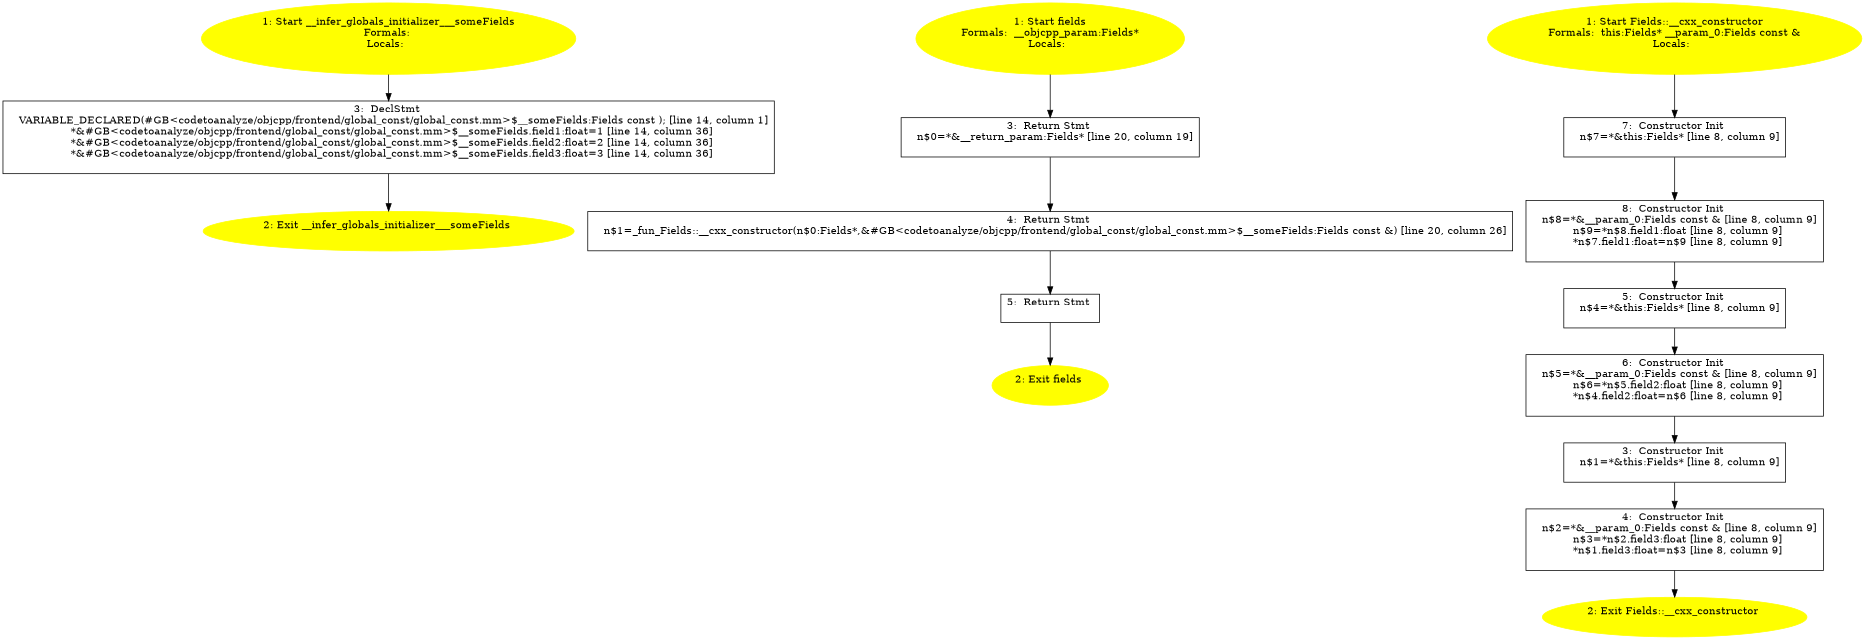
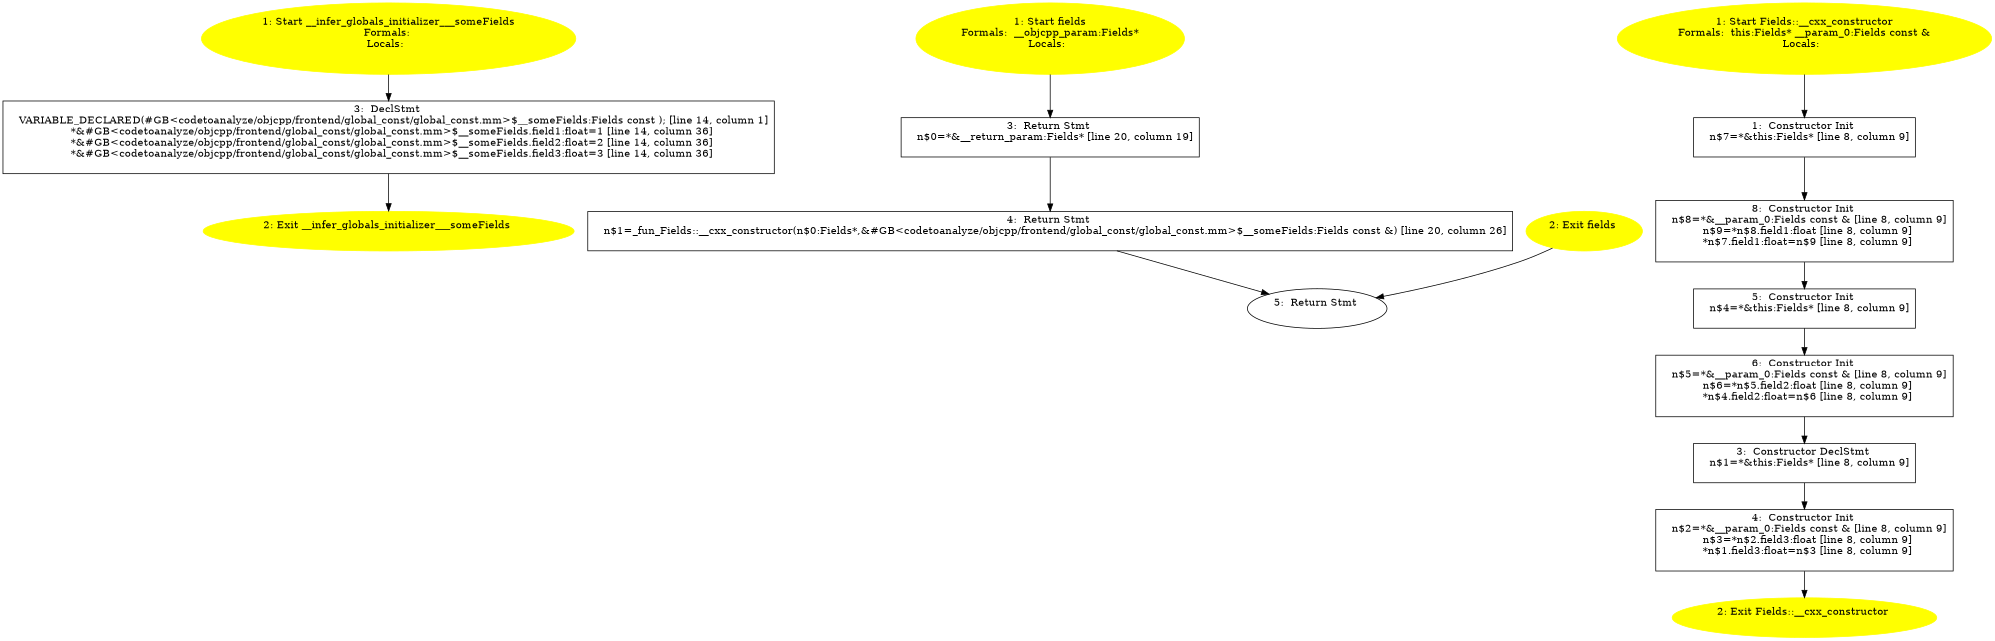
node "7:  Constructor Init n$7=*&this:Fields* [line 8, column 9]": label "7:  Constructor Init n$7=*&this:Fields* [line 8, column 9]" -> "1:  Constructor Init n$7=*&this:Fields* [line 8, column 9]"
node "5:  Return Stmt": shape box -> ellipse
edge "5:  Return Stmt" -> "2: Exit fields": reversed
node "3:  Constructor Init n$1=*&this:Fields* [line 8, column 9]": label "3:  Constructor Init n$1=*&this:Fields* [line 8, column 9]" -> "3:  Constructor DeclStmt n$1=*&this:Fields* [line 8, column 9]"
